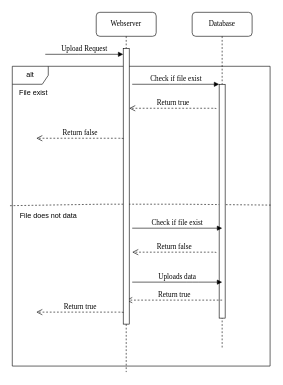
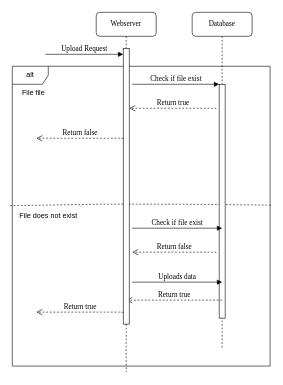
node "File exist": label "File exist" -> "File file"
node "File does not data": label "File does not data" -> "File does not exist"
